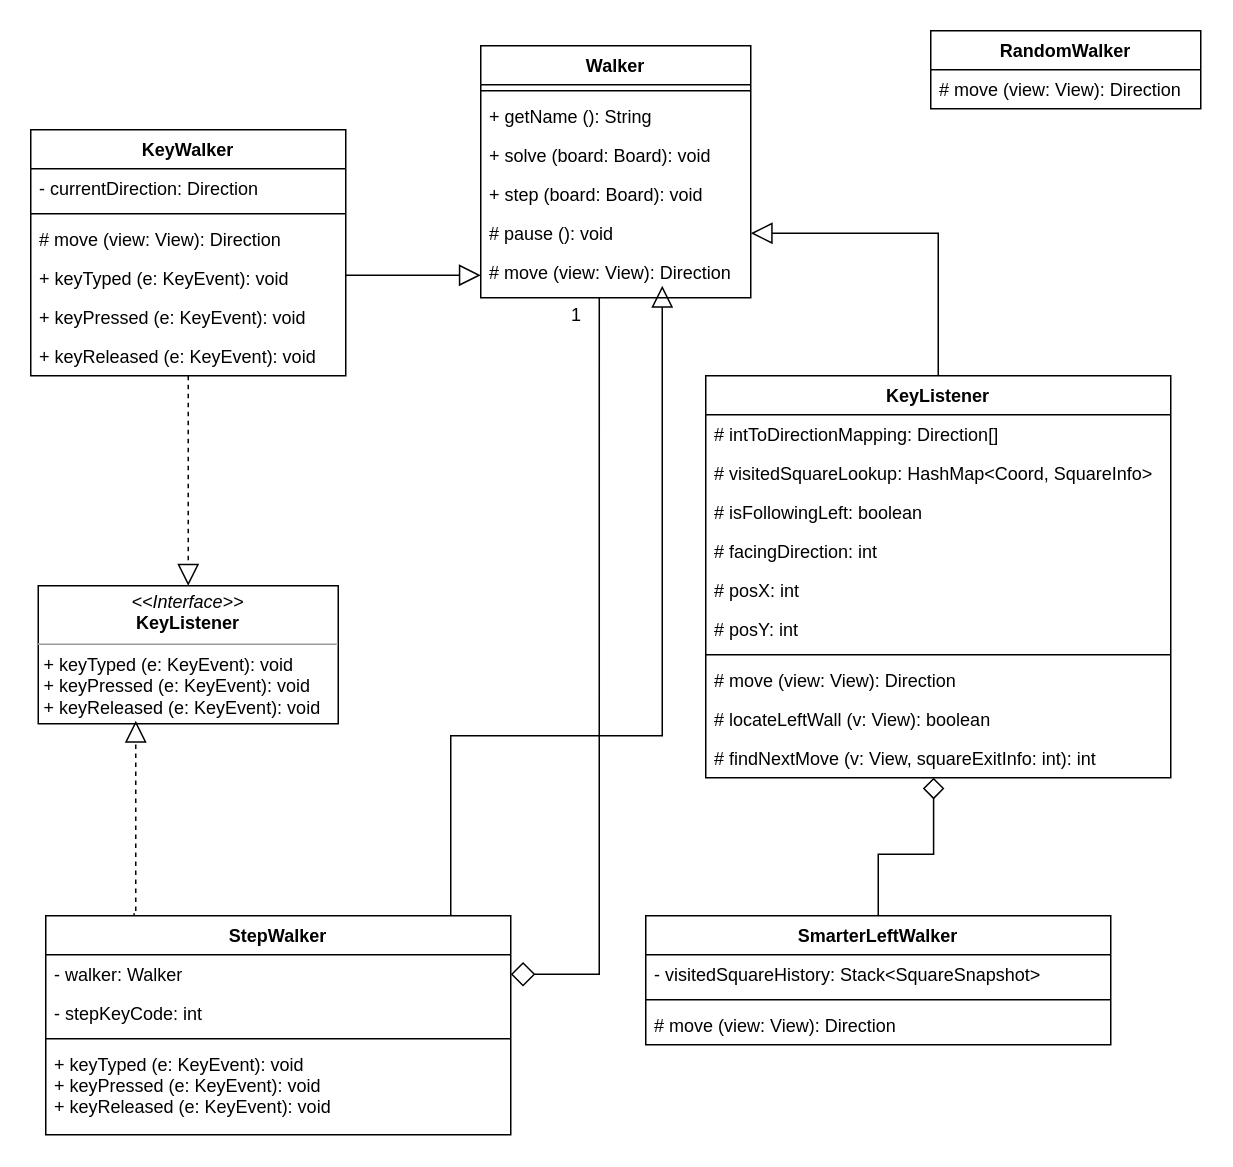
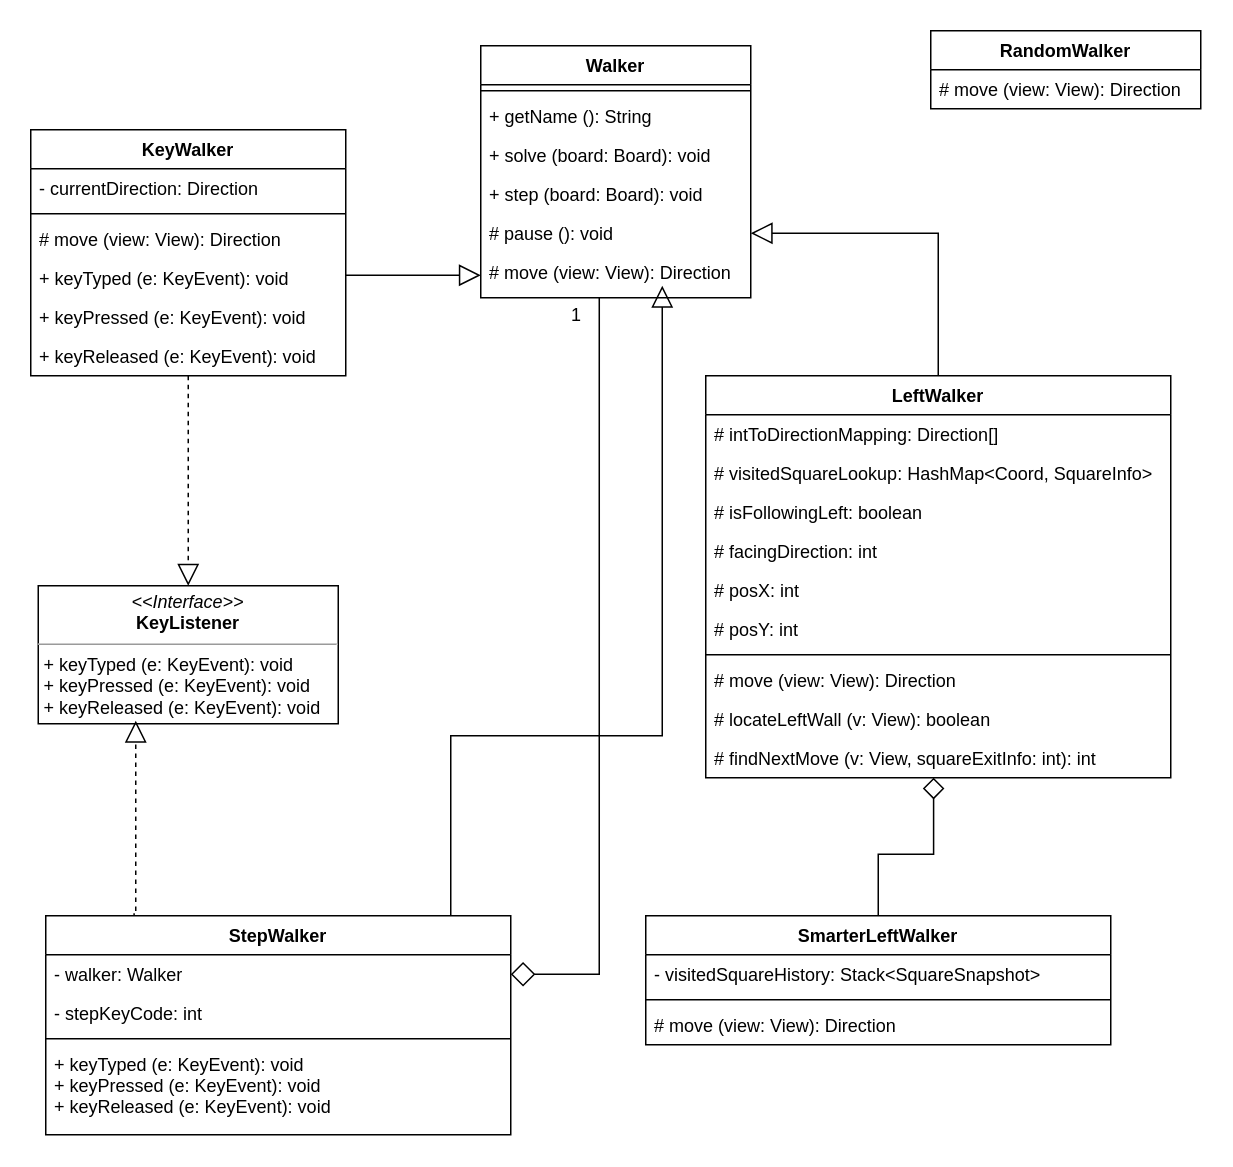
node "KeyListener": label "KeyListener" -> "LeftWalker"
